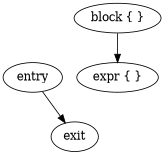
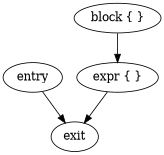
edge "expr { }" -> "exit": added
